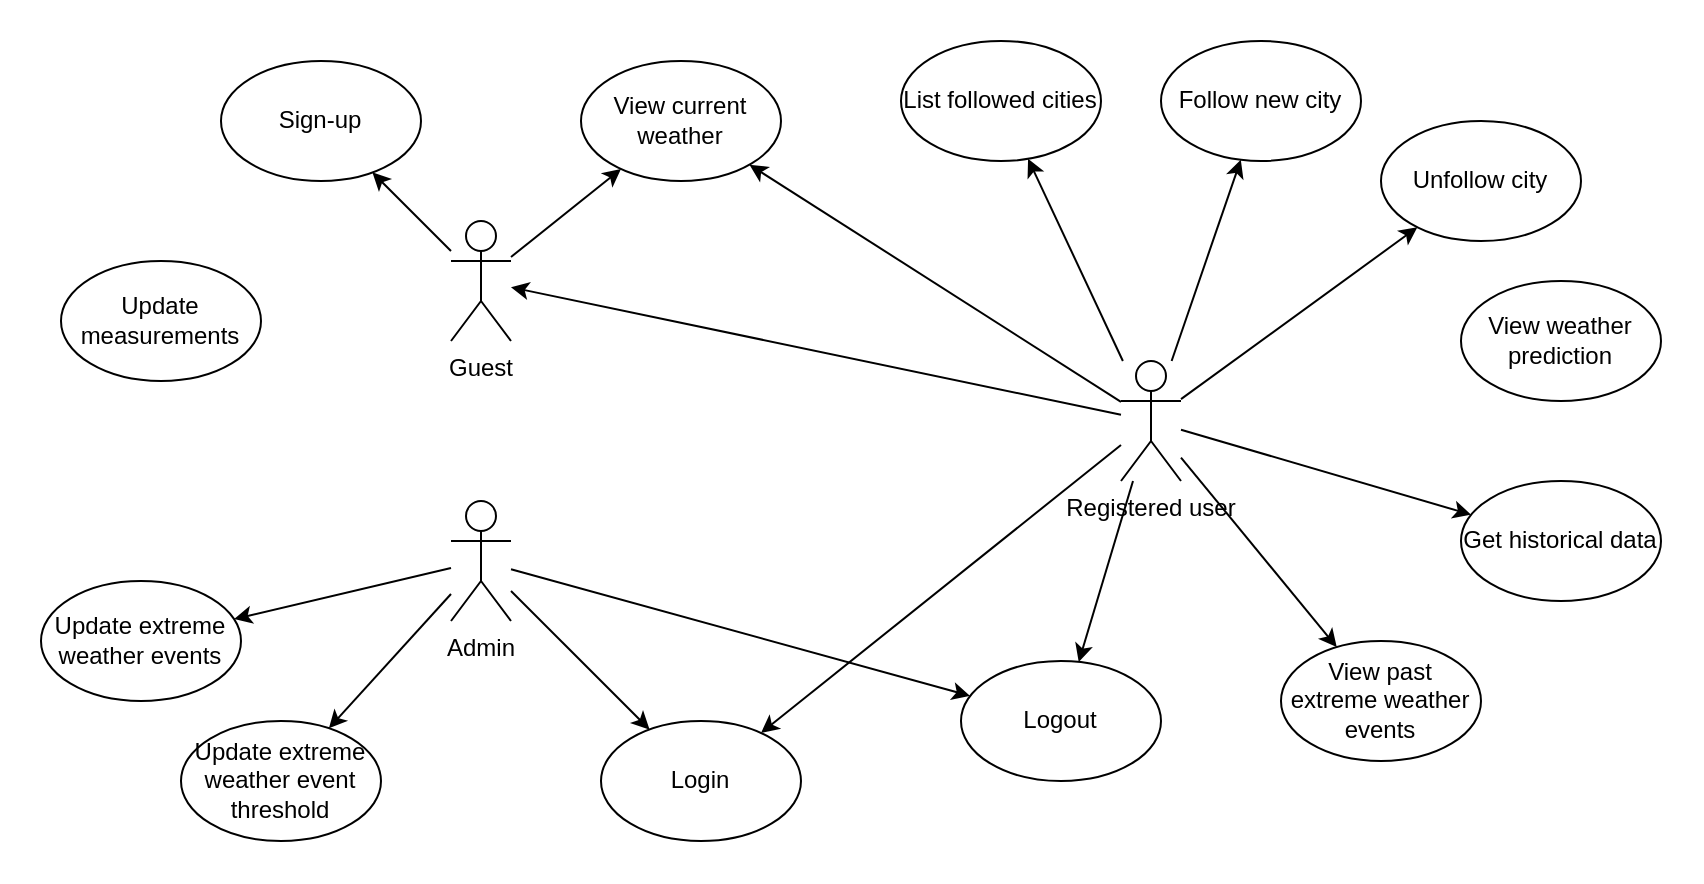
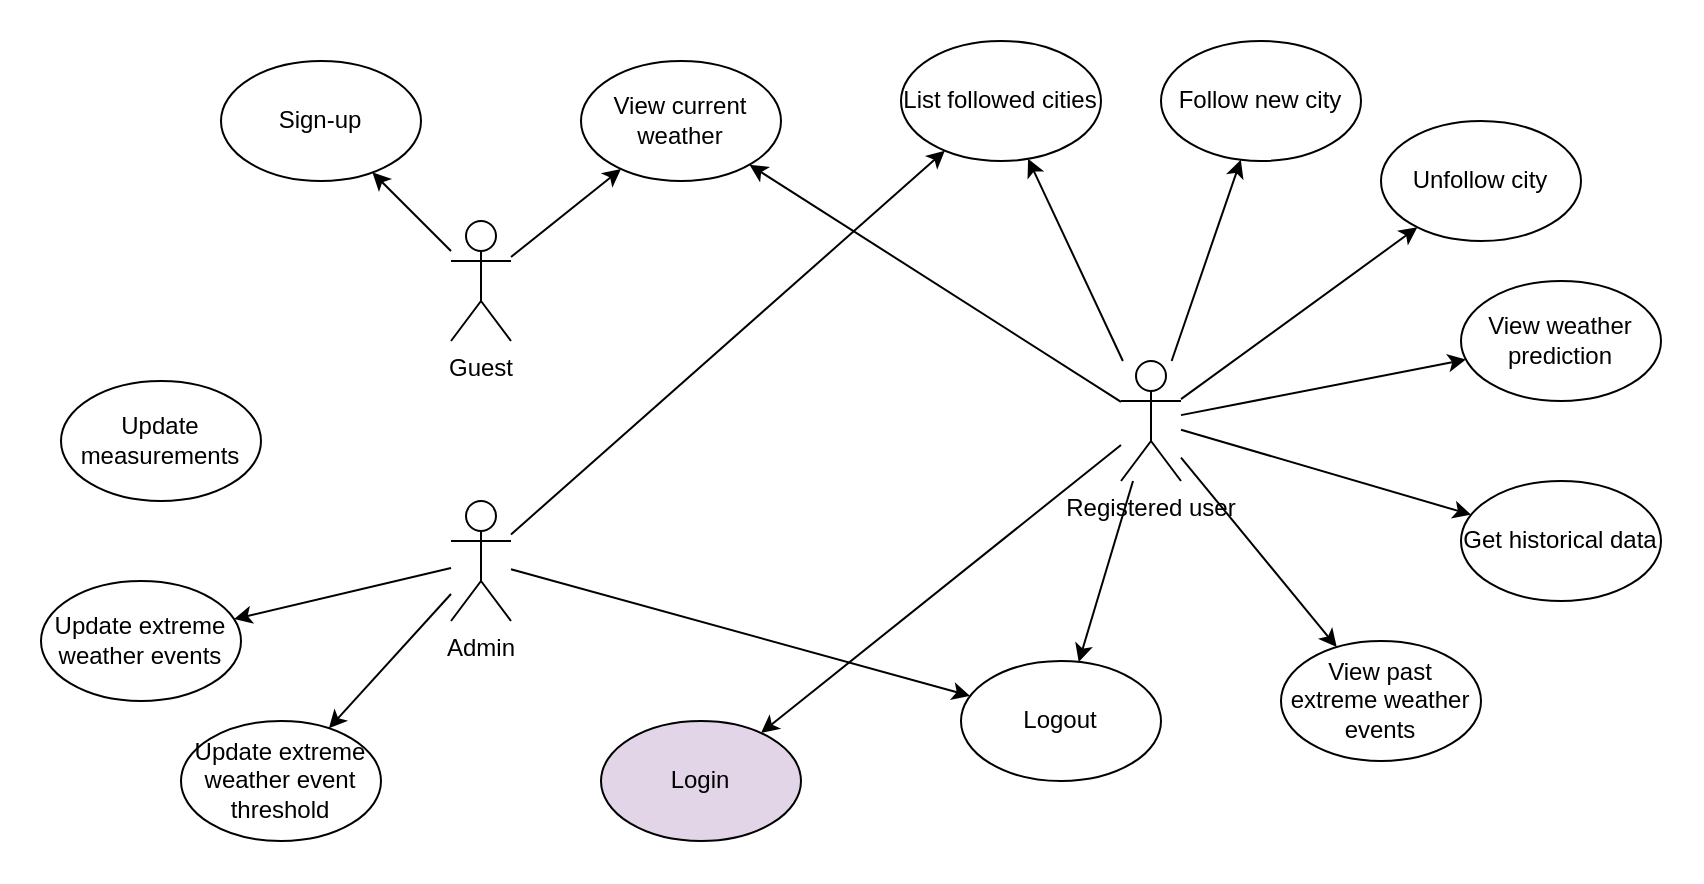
node "Update measurements": moved (161, 321) -> (161, 441)
edge "Registered user" -> "Guest": now "Registered user" -> "View weather prediction"
edge "Admin" -> "Login": now "Admin" -> "List followed cities"
node "Login": fillcolor #ffffff -> #e1d5e7
